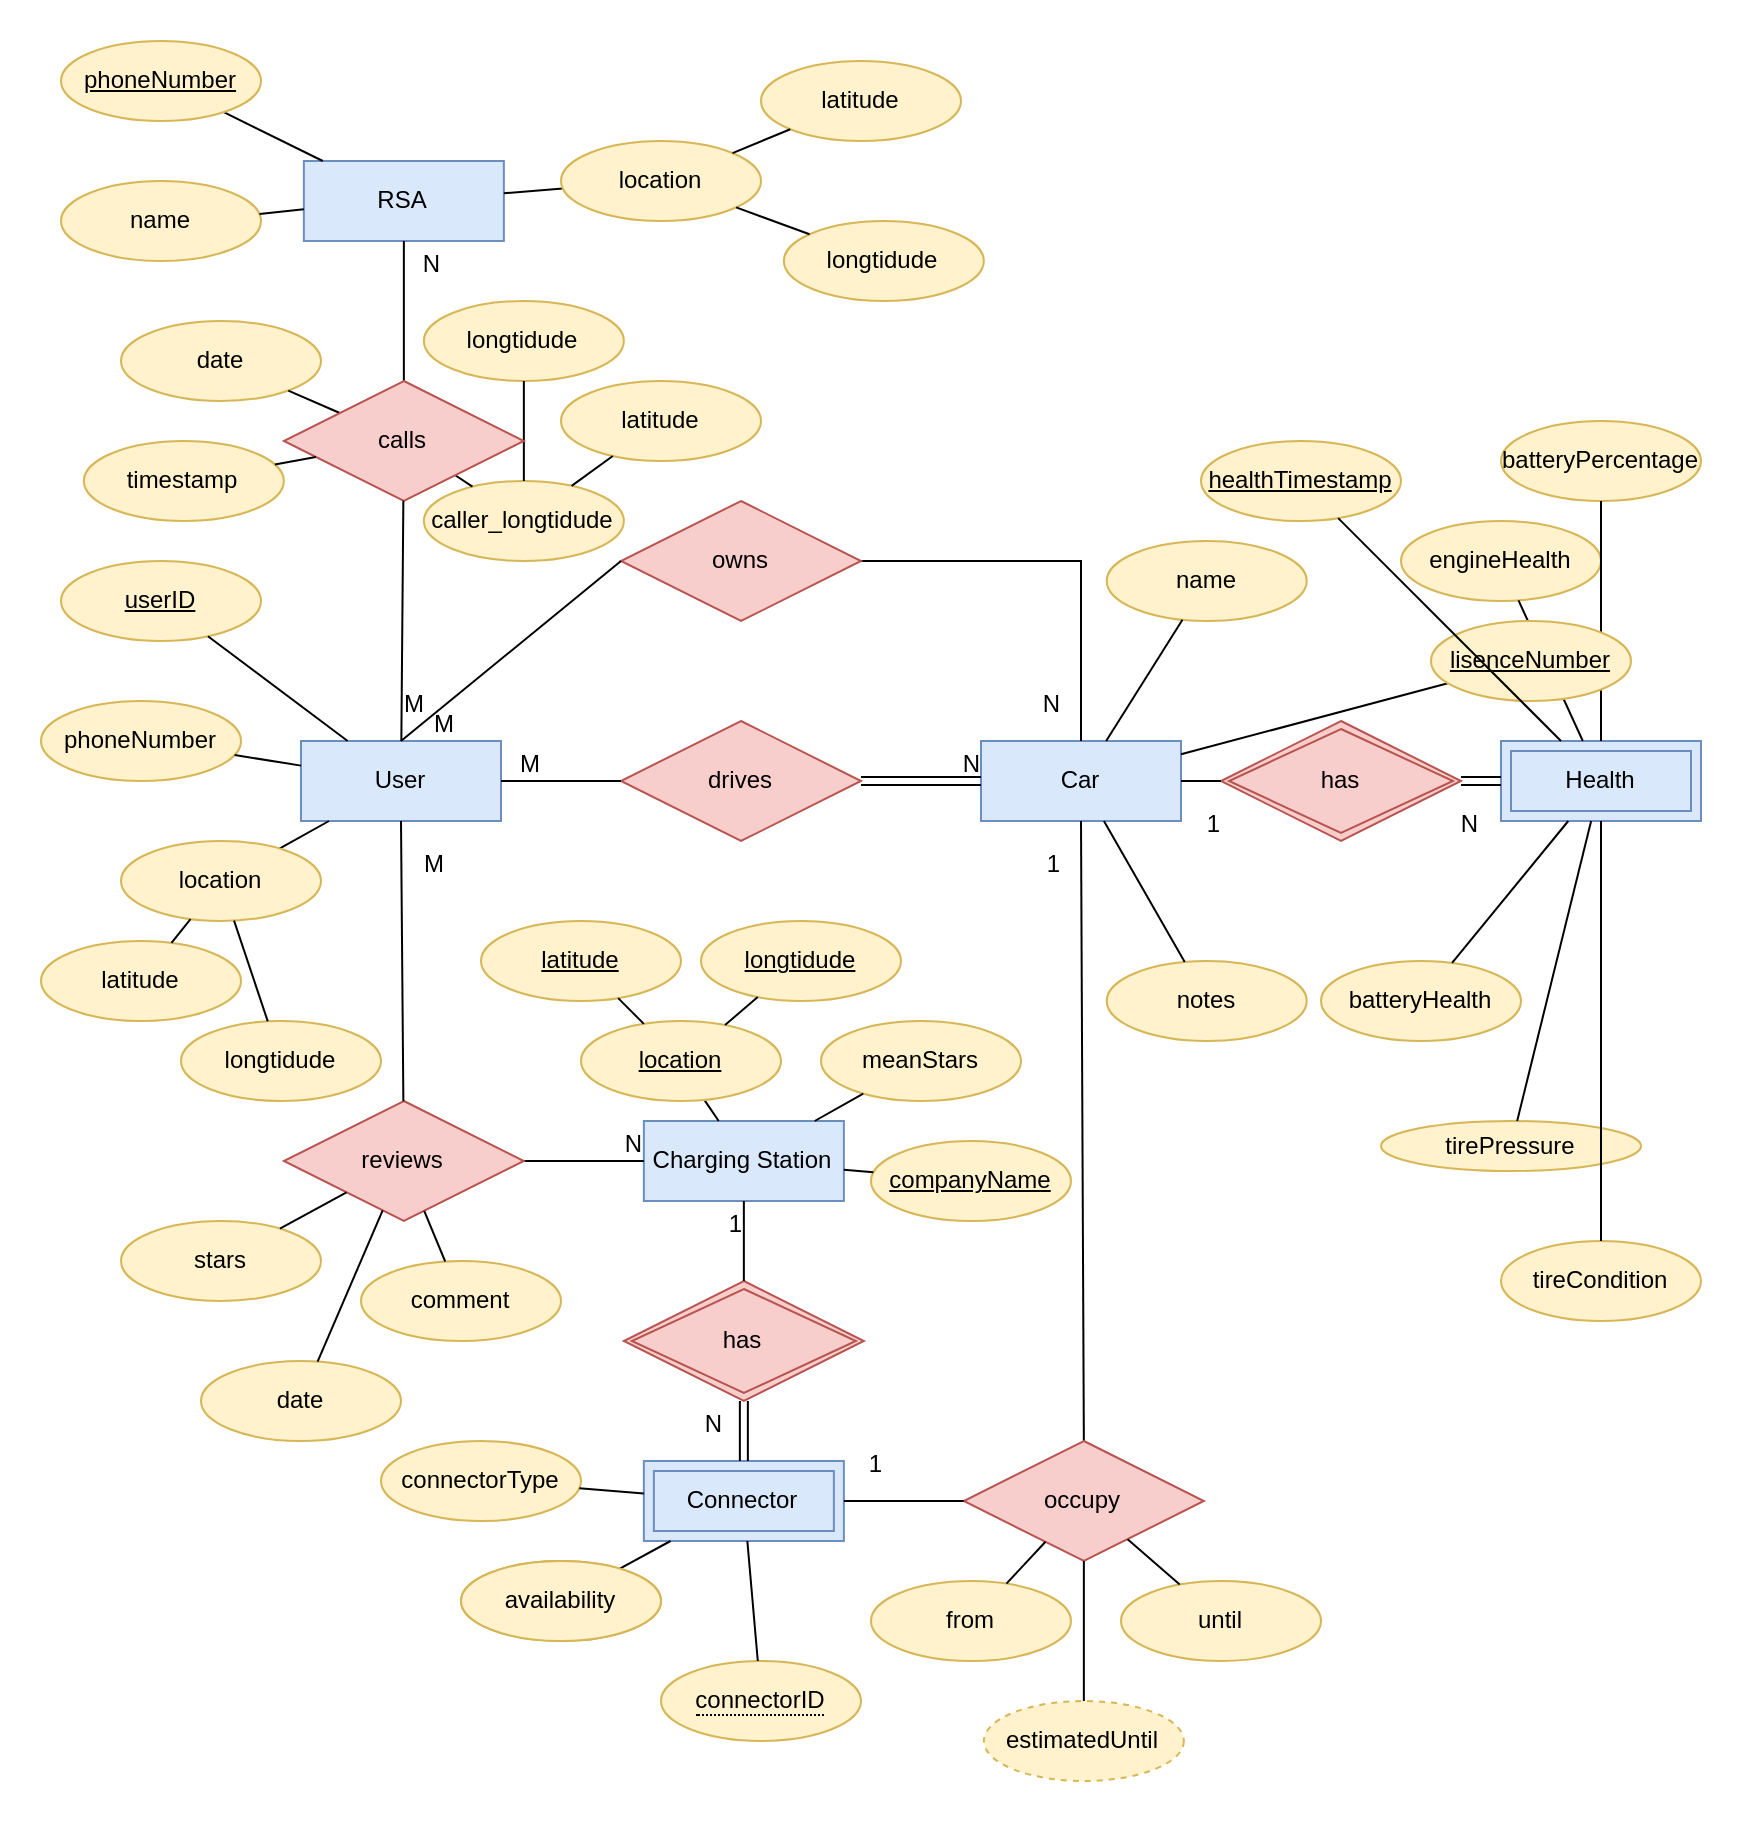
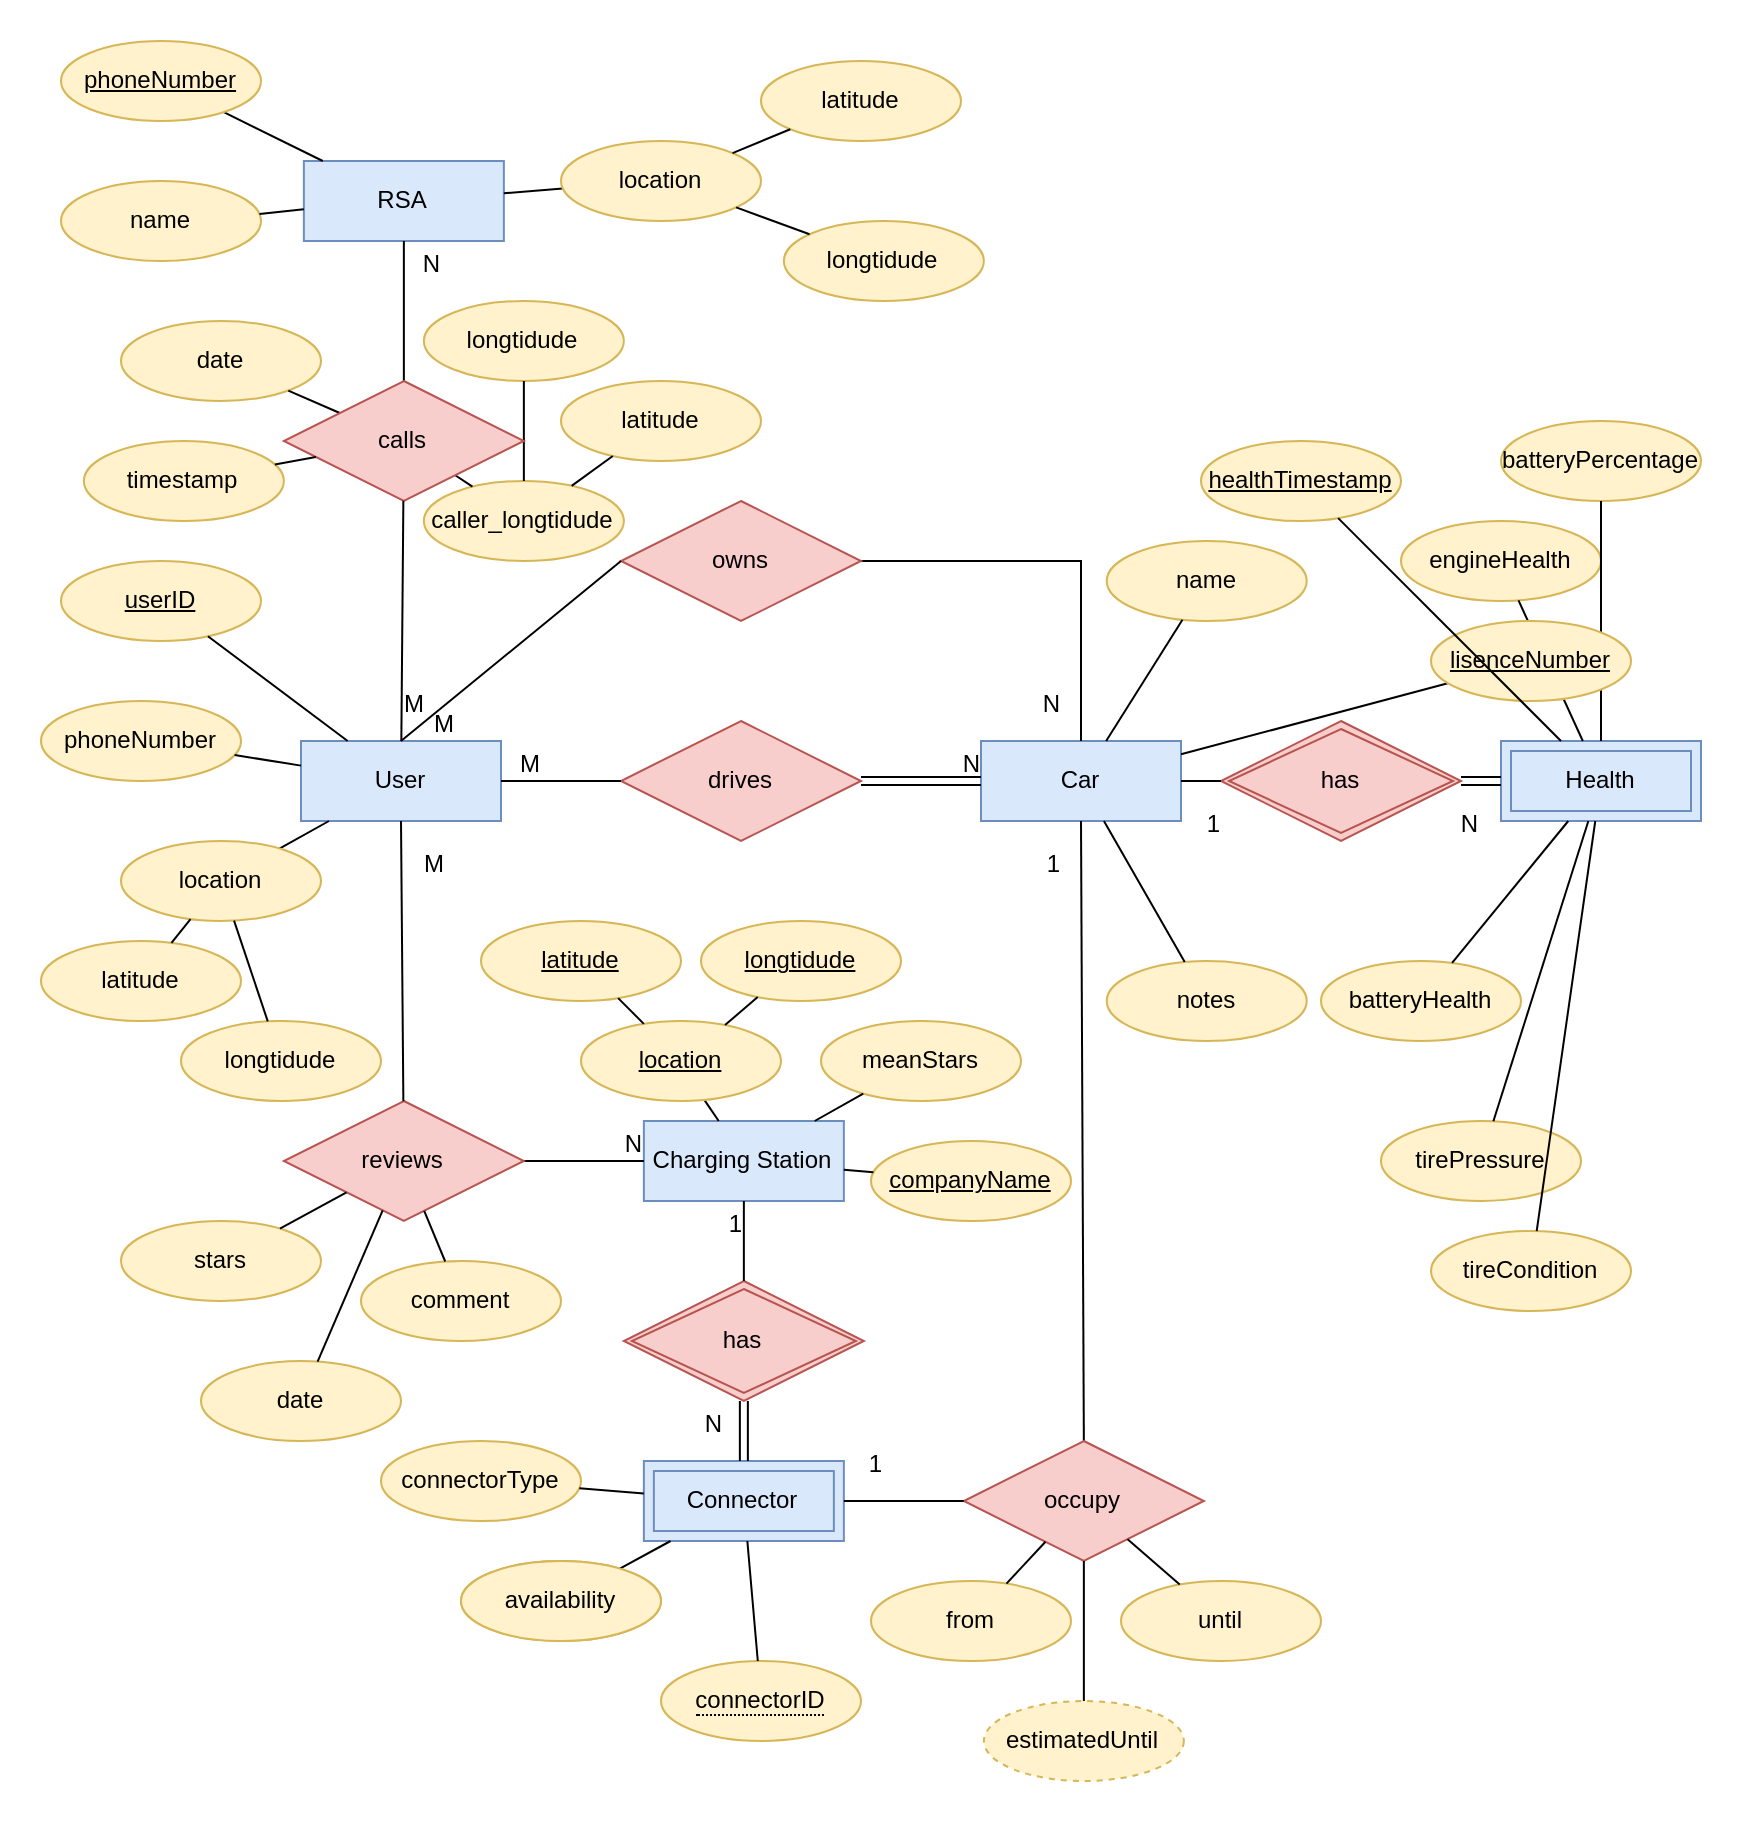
node "tirePressure": size 260x50 -> 200x80
node "tireCondition": moved (1601, 1281) -> (1531, 1271)
